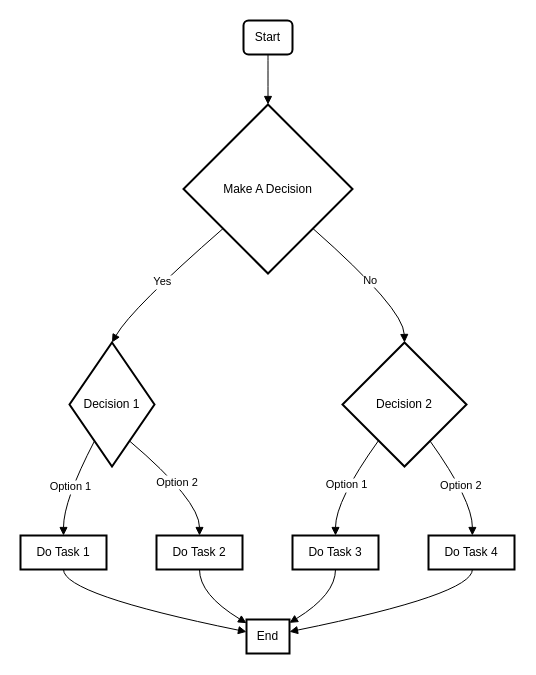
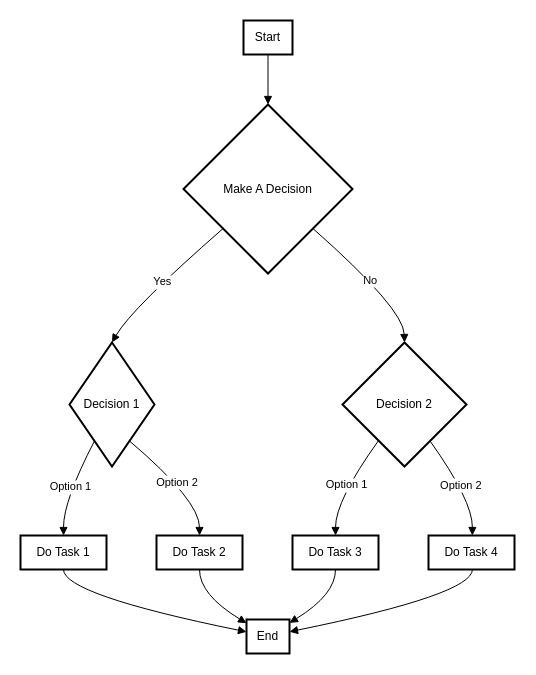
node "Start": shape rounded rectangle -> rectangle
